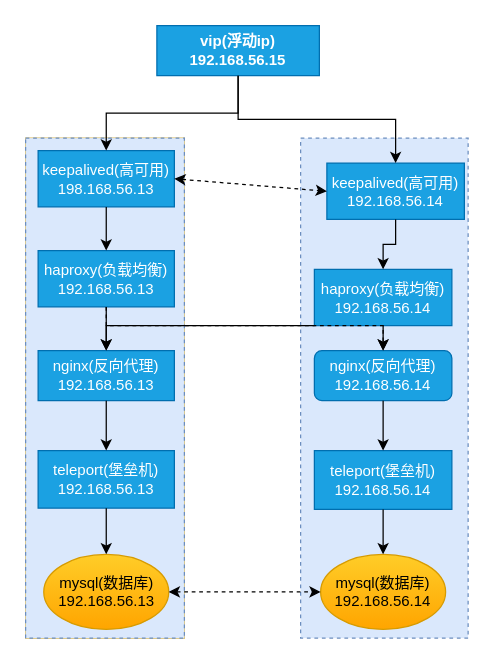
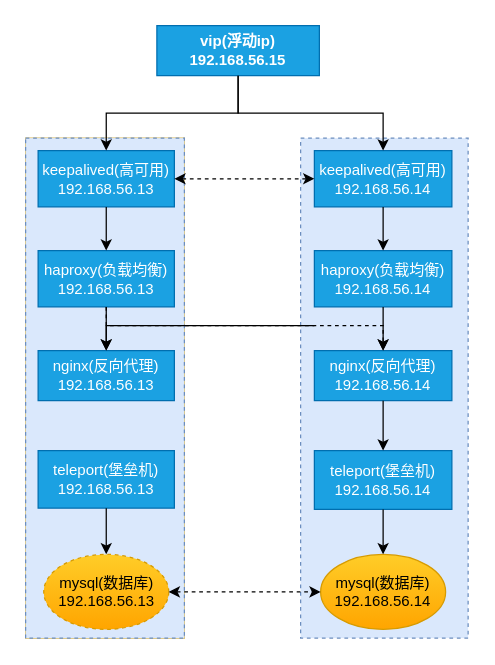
node "keepalived(高可用) 198.168.56.13": label "keepalived(高可用) 198.168.56.13" -> "keepalived(高可用) 192.168.56.13"
node "keepalived(高可用) 192.168.56.14": moved (396, 191) -> (383, 179)
node "haproxy(负载均衡) 192.168.56.14": moved (383, 298) -> (383, 279)
node "nginx(反向代理) 192.168.56.14": shape rounded rectangle -> rectangle
edge "nginx(反向代理) 192.168.56.13" -> "teleport(堡垒机) 192.168.56.13": removed
node "mysql(数据库) 192.168.56.13": style solid -> dashed
